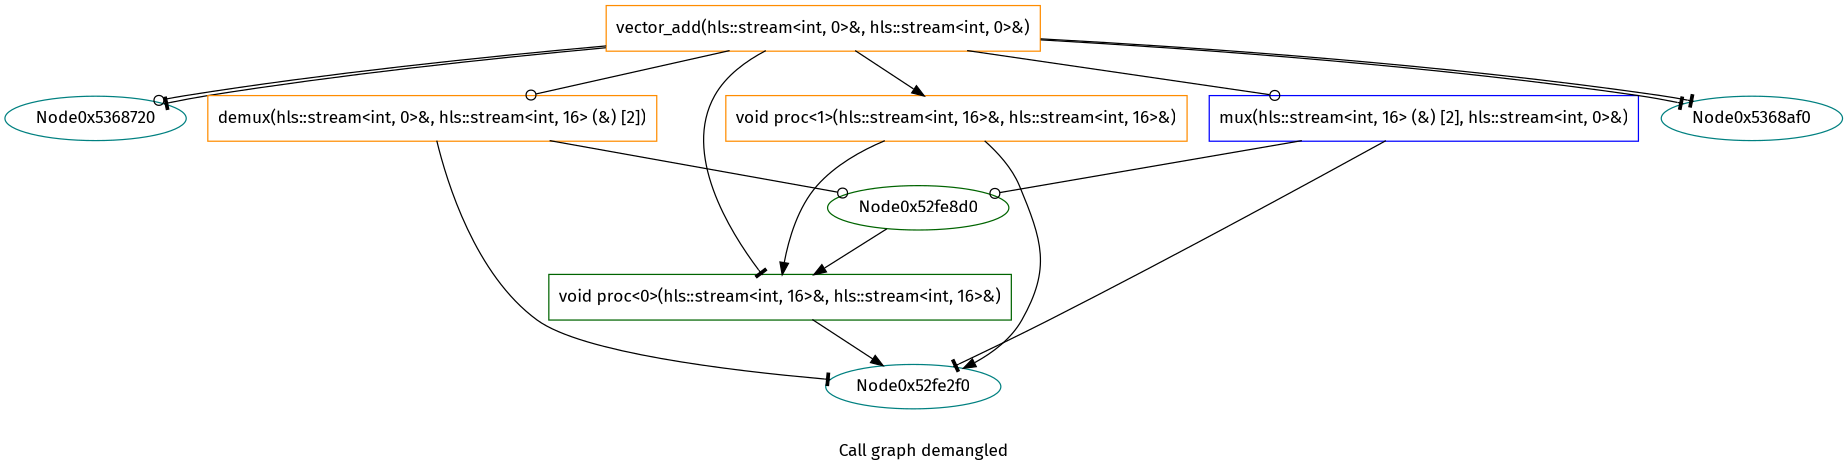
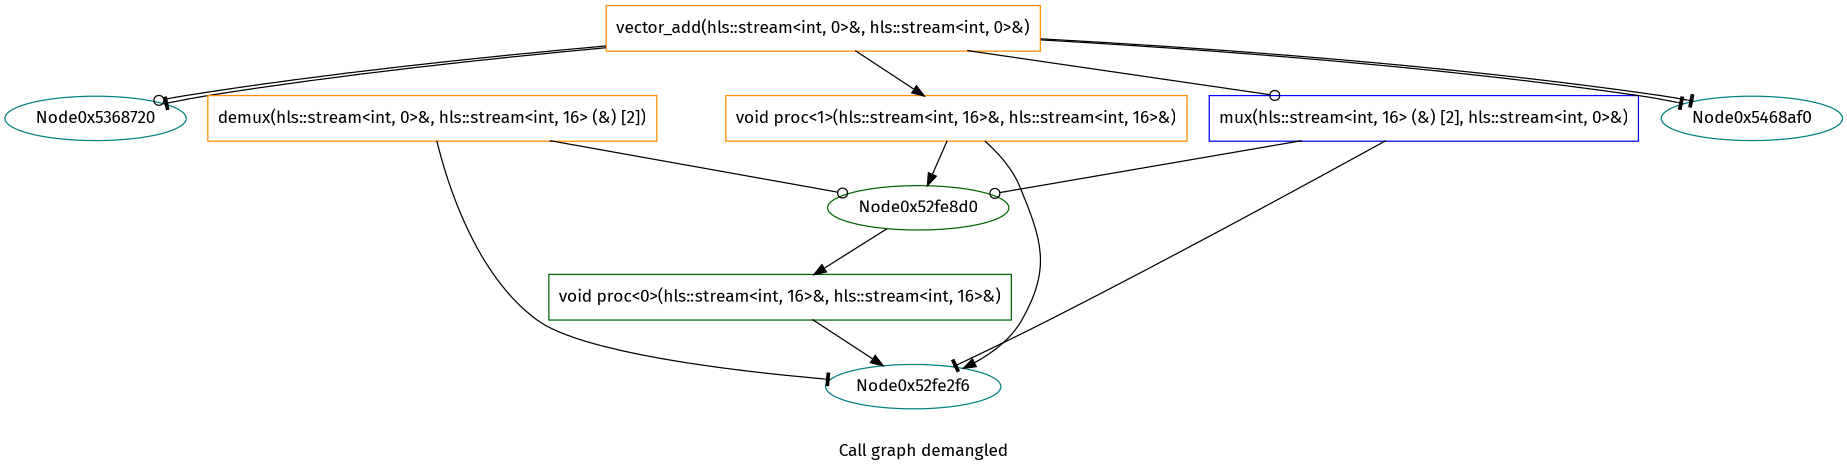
edge "vector_add(hls::stream<int, 0>&, hls::stream<int, 0>&)" -> "demux(hls::stream<int, 0>&, hls::stream<int, 16> (&) [2])": removed
node "Node0x5368af0": label "Node0x5368af0" -> "Node0x5468af0"
edge "vector_add(hls::stream<int, 0>&, hls::stream<int, 0>&)" -> "void proc<0>(hls::stream<int, 16>&, hls::stream<int, 16>&)": removed
edge "void proc<1>(hls::stream<int, 16>&, hls::stream<int, 16>&)" -> "void proc<0>(hls::stream<int, 16>&, hls::stream<int, 16>&)": now "void proc<1>(hls::stream<int, 16>&, hls::stream<int, 16>&)" -> "Node0x52fe8d0"
node "Node0x52fe2f0": label "Node0x52fe2f0" -> "Node0x52fe2f6"
